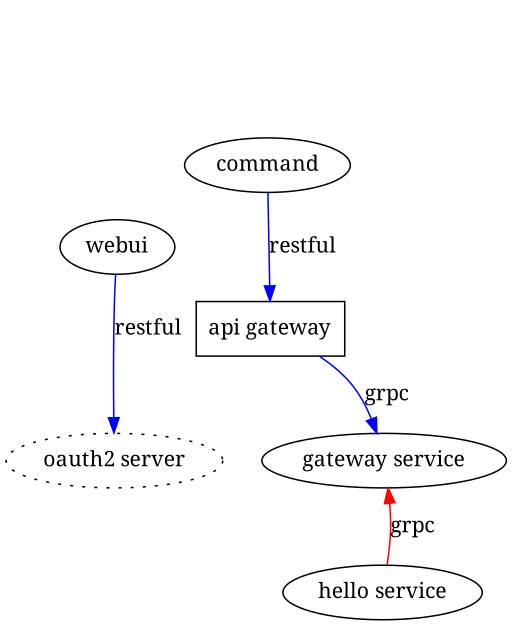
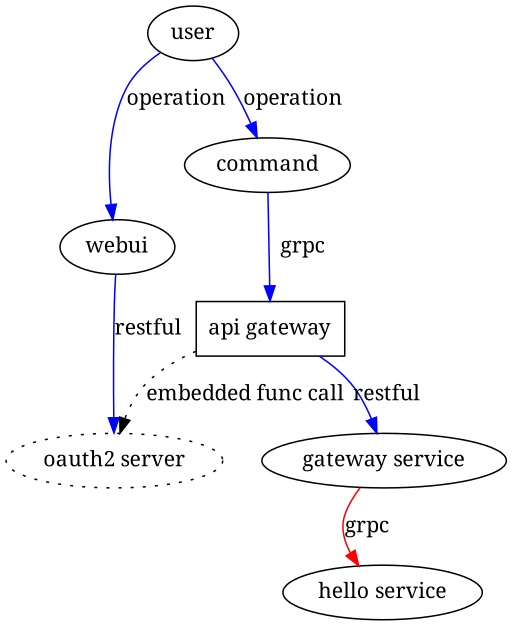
node "user": added
edge "command" -> "api gateway": label "restful" -> "grpc"
edge "api gateway" -> "oauth2 server": added, label "embedded func call"
edge "api gateway" -> "gateway service": label "grpc" -> "restful"
edge "hello service" -> "gateway service": reversed
